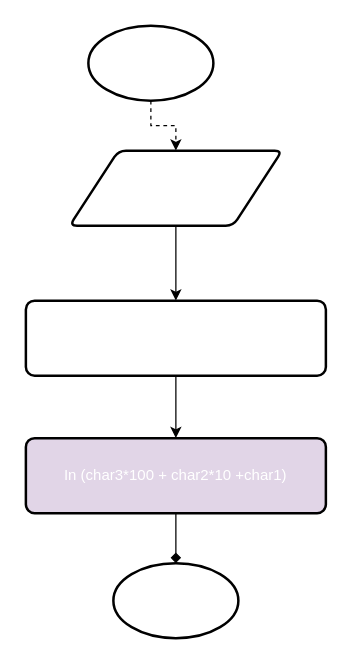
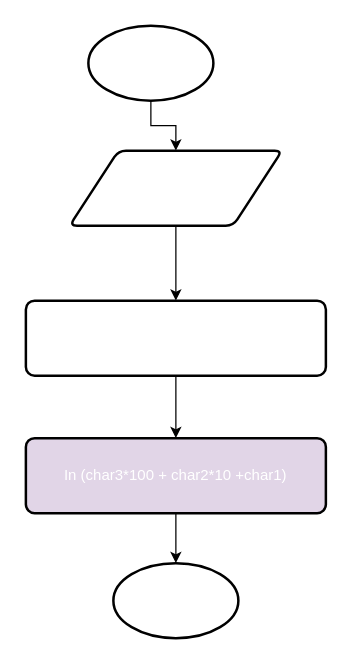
edge "Start" -> "Nhập n có 3 chữ số": style dashed -> solid
edge "In (char3*100 + char2*10 +char1)" -> "End": arrowhead diamond -> classic
